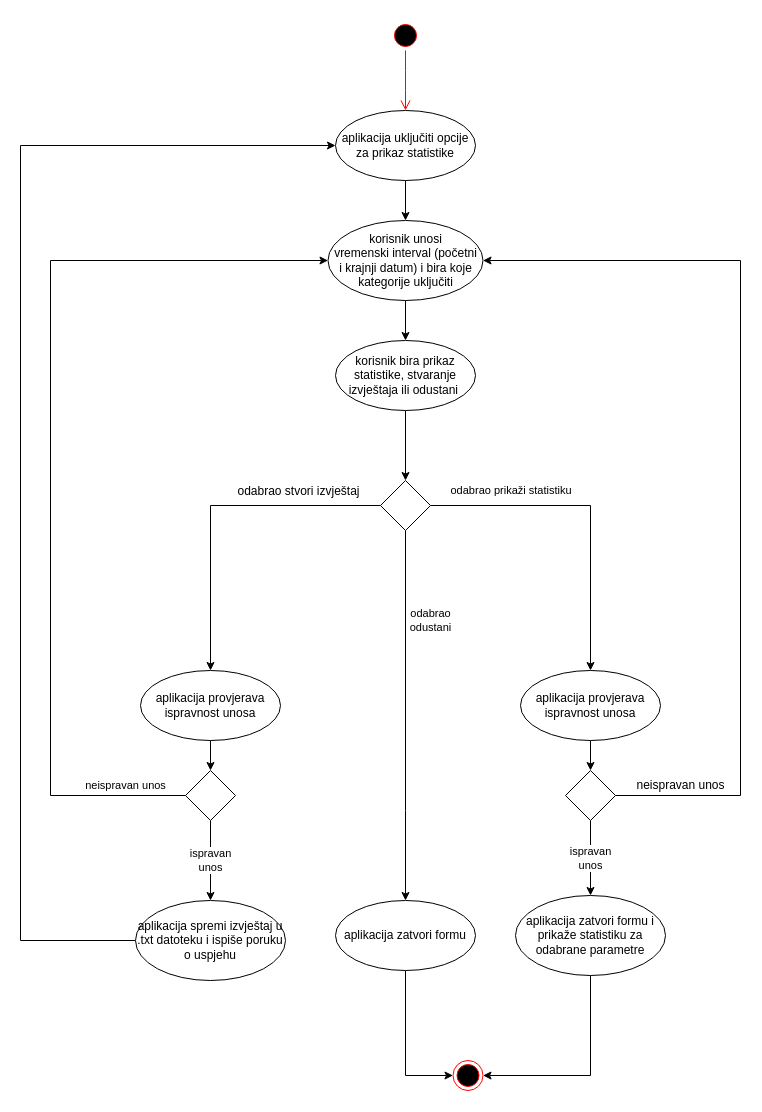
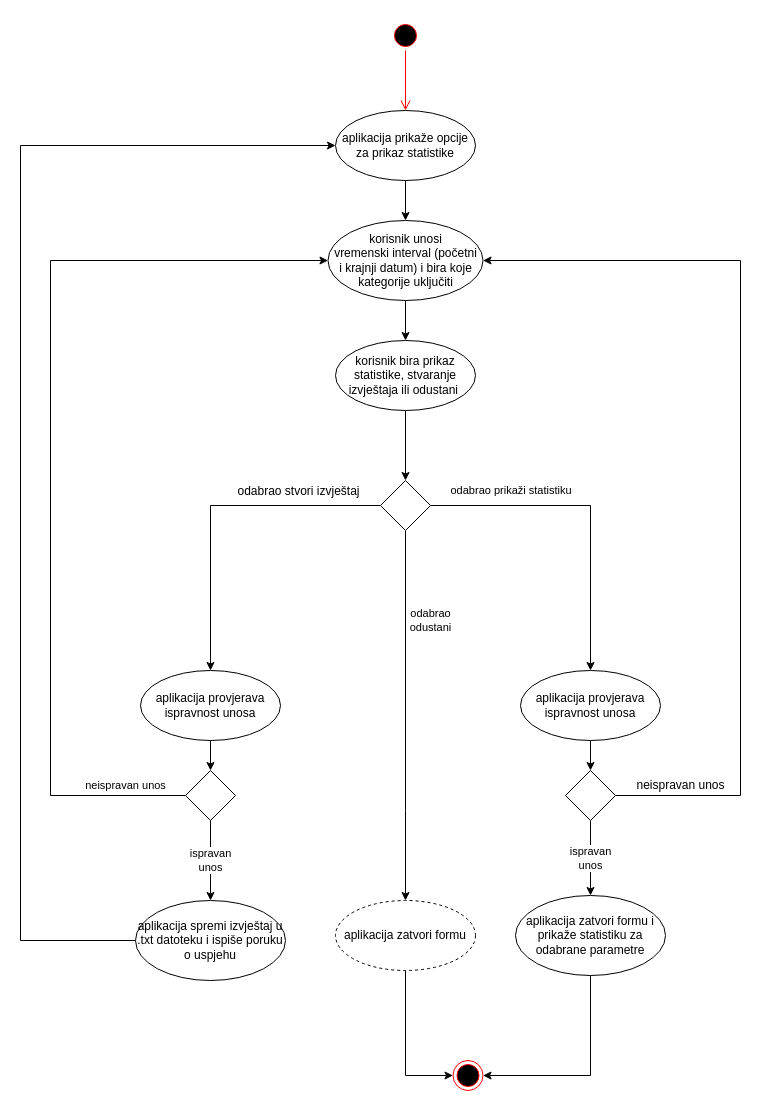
node "aplikacija uključiti opcije za prikaz statistike": label "aplikacija uključiti opcije za prikaz statistike" -> "aplikacija prikaže opcije za prikaz statistike"
node "aplikacija zatvori formu": style solid -> dashed
